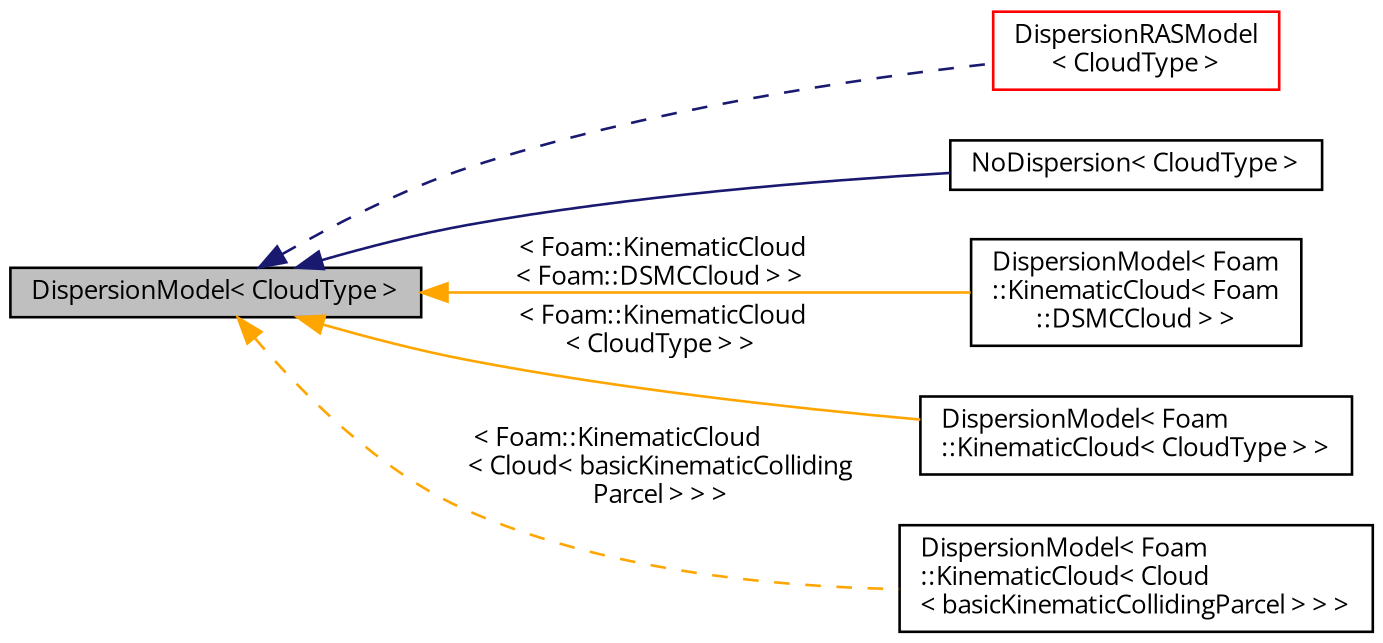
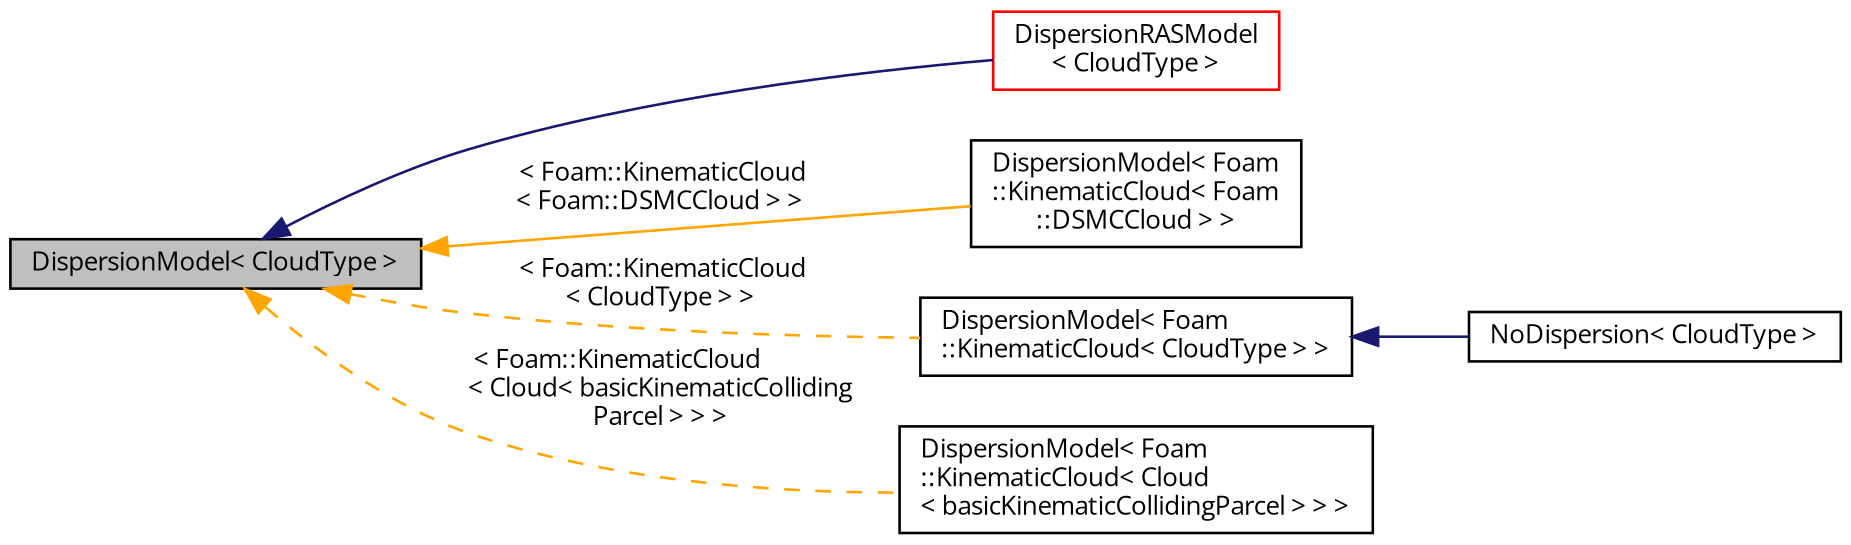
edge "DispersionRASModel < CloudType >" -> "DispersionModel< CloudType >": style dashed -> solid
edge "NoDispersion< CloudType >" -> "DispersionModel< CloudType >": now "NoDispersion< CloudType >" -> "DispersionModel< Foam ::KinematicCloud< CloudType > >"
edge "DispersionModel< Foam ::KinematicCloud< CloudType > >" -> "DispersionModel< CloudType >": style solid -> dashed
